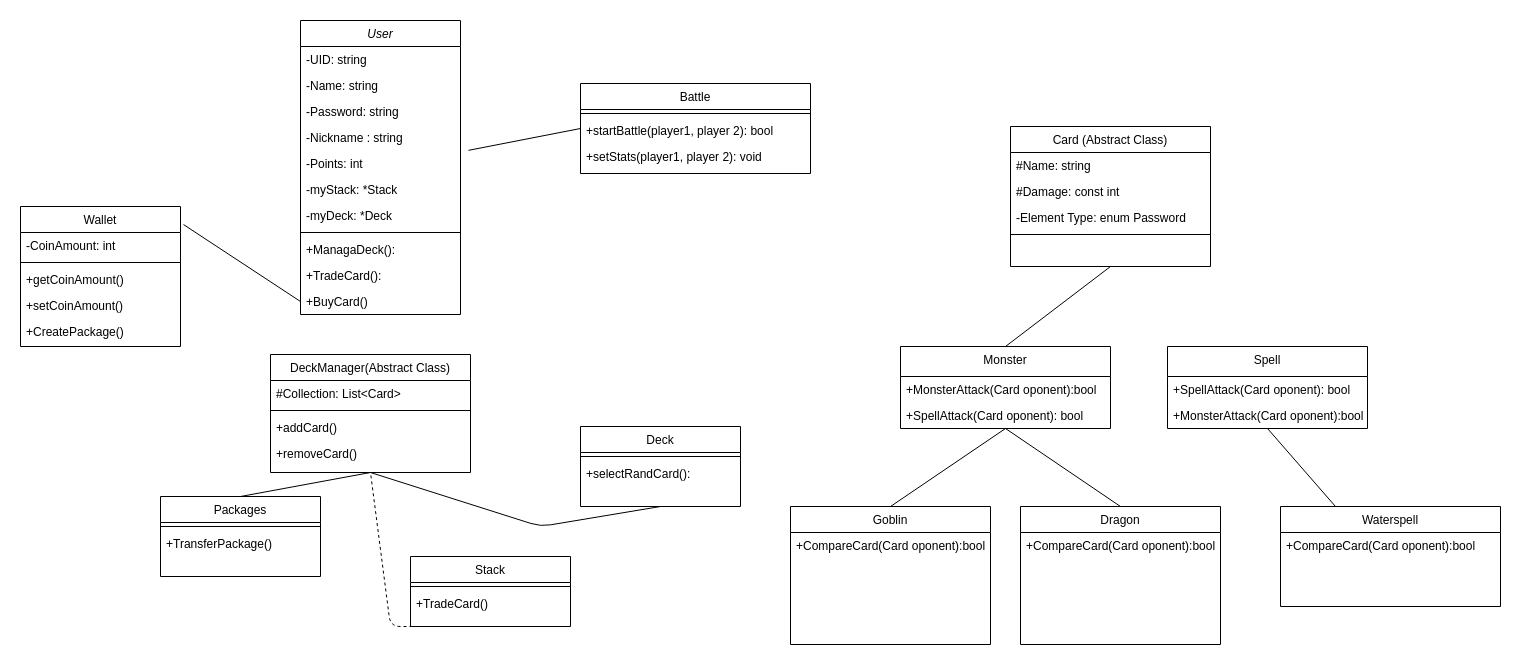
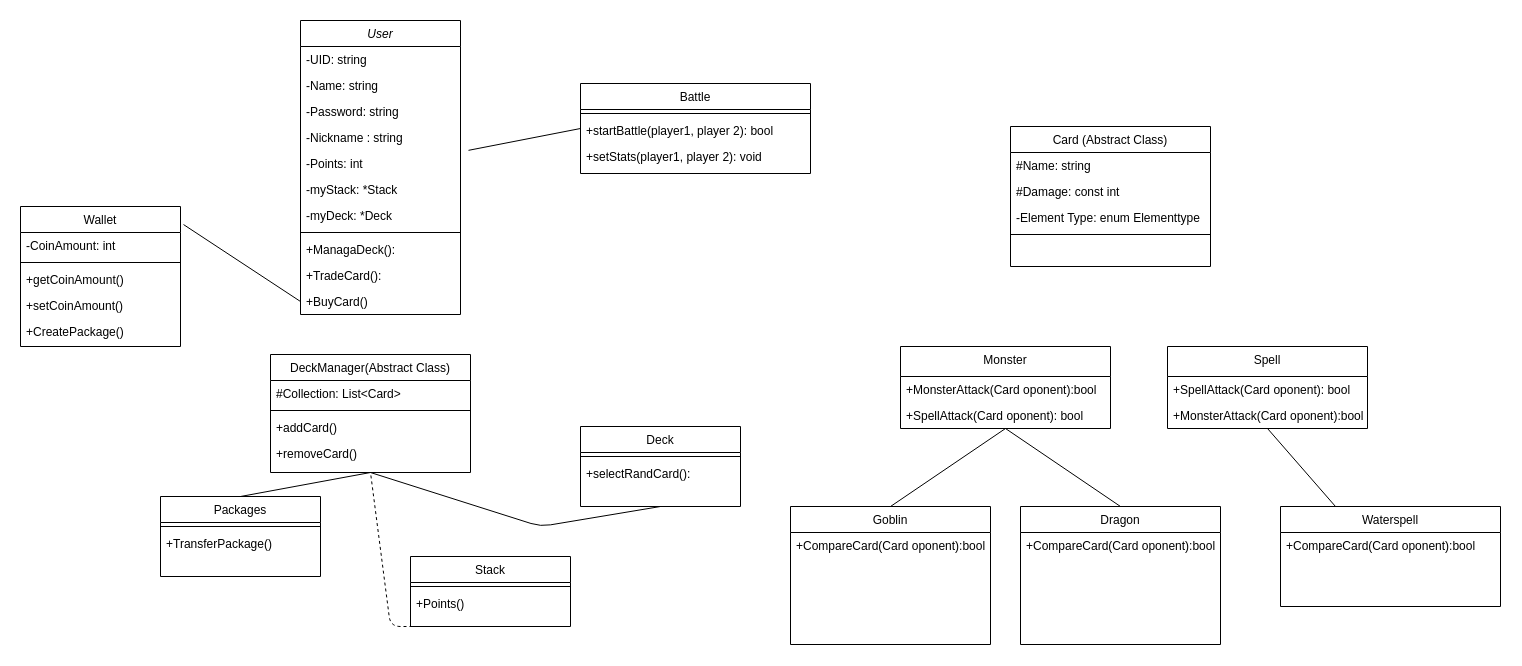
node "-Element Type: enum Password": label "-Element Type: enum Password" -> "-Element Type: enum Elementtype"
edge "Card (Abstract Class)" -- "Monster": removed
node "+TradeCard()": label "+TradeCard()" -> "+Points()"
